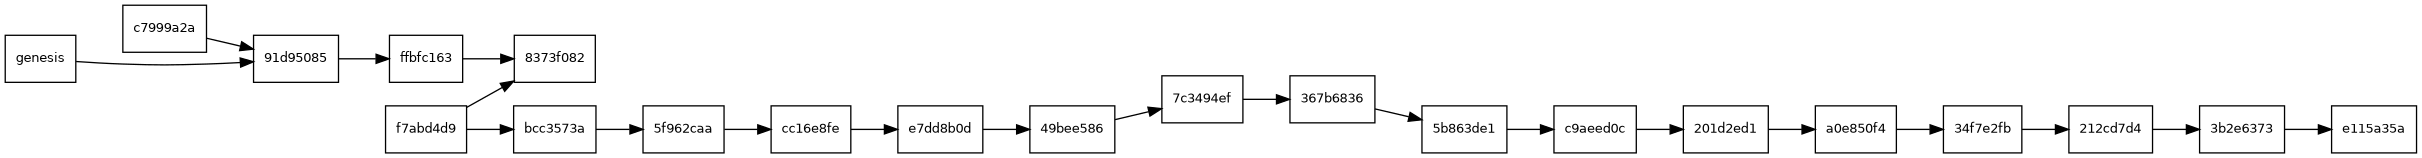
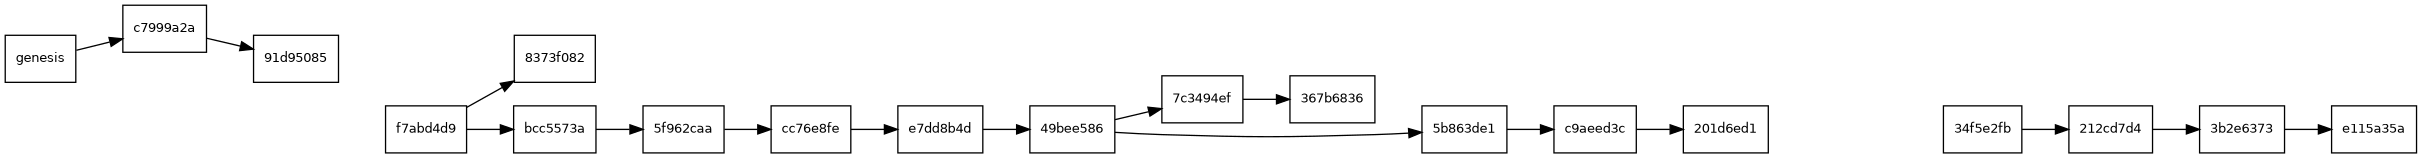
node "ffbfc163": removed
edge "genesis" -> "91d95085": now "genesis" -> "c7999a2a"
edge "367b6836" -> "5b863de1": now "49bee586" -> "5b863de1"
node "bcc3573a": label "bcc3573a" -> "bcc5573a"
node "cc16e8fe": label "cc16e8fe" -> "cc76e8fe"
node "e7dd8b0d": label "e7dd8b0d" -> "e7dd8b4d"
node "c9aeed0c": label "c9aeed0c" -> "c9aeed3c"
node "201d2ed1": label "201d2ed1" -> "201d6ed1"
node "a0e850f4": removed
node "34f7e2fb": label "34f7e2fb" -> "34f5e2fb"
